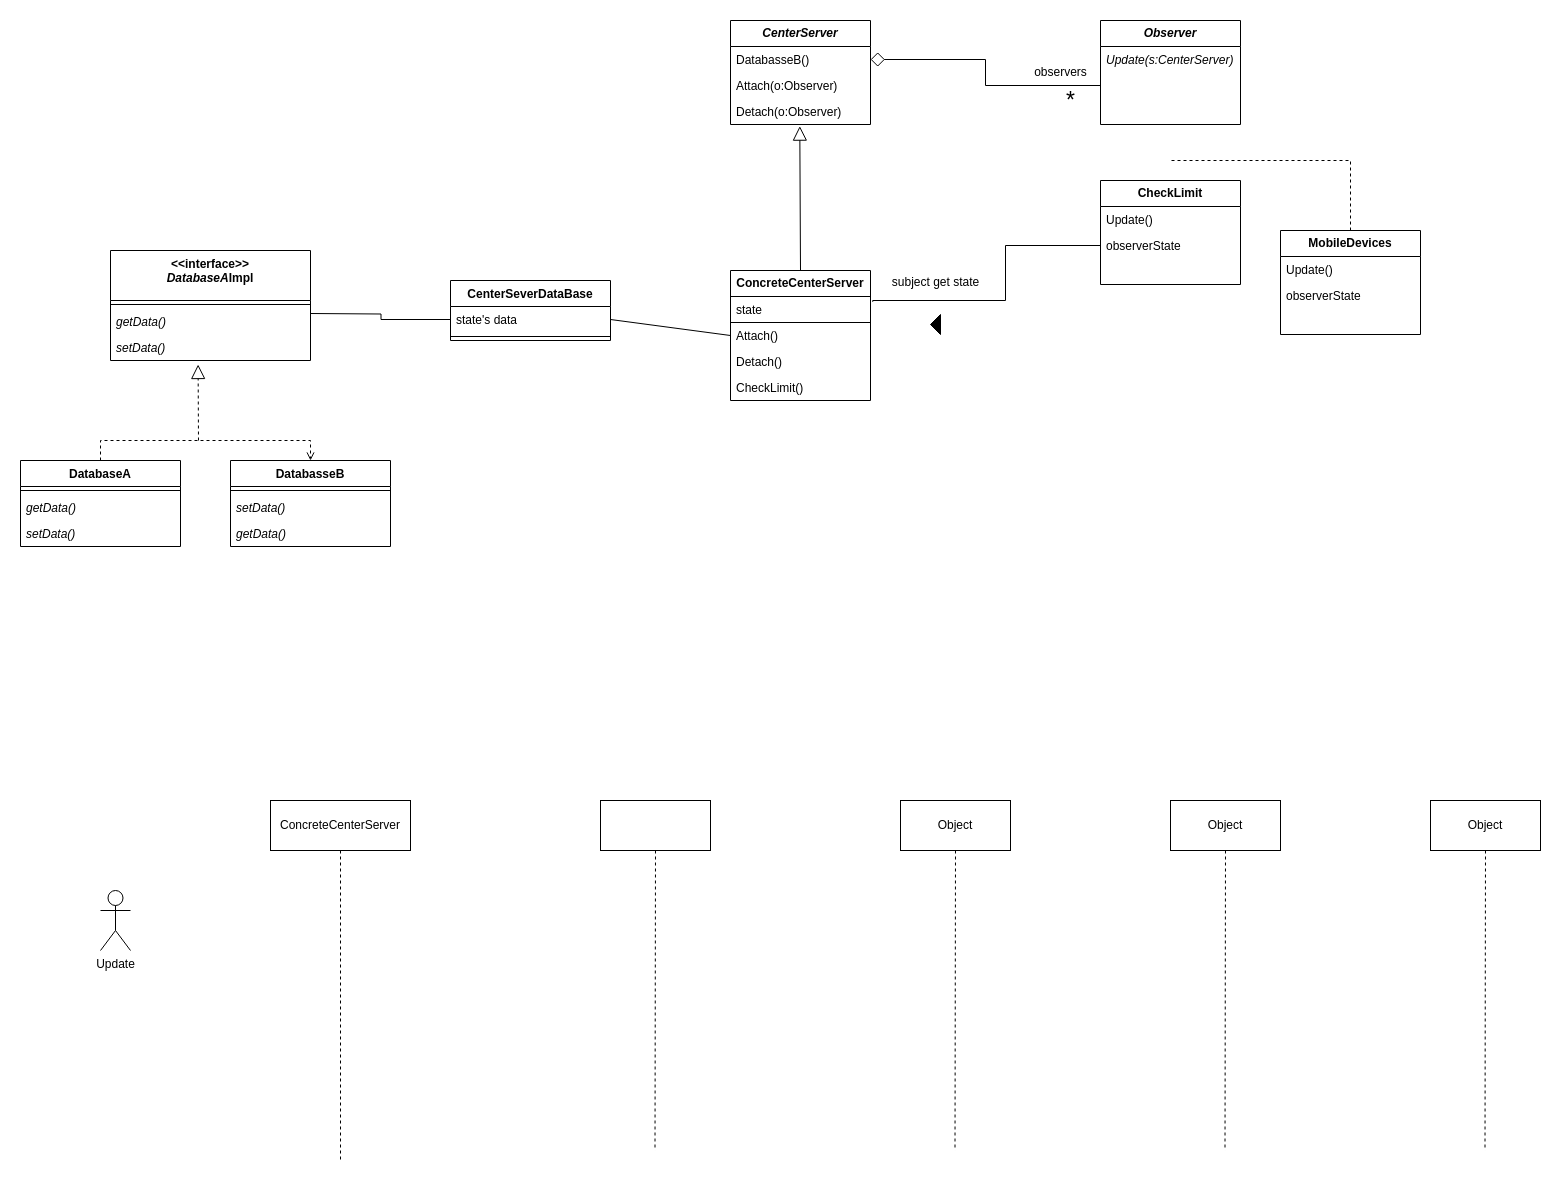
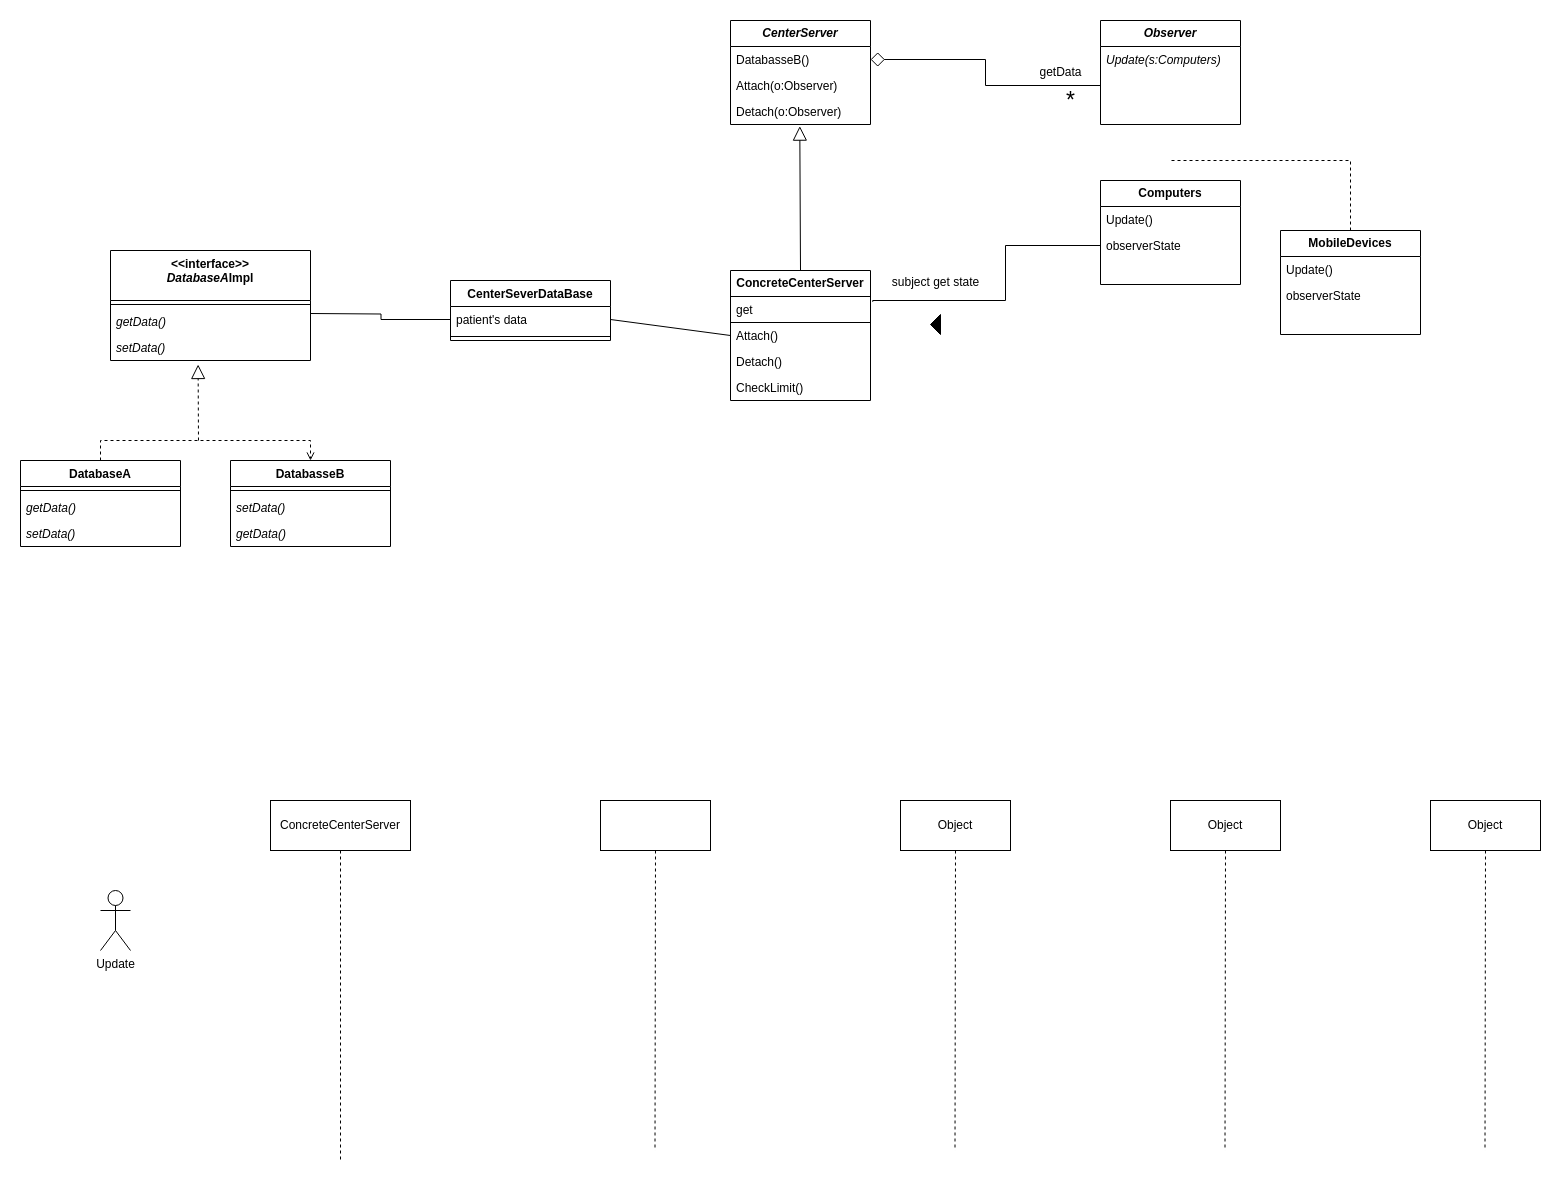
node "Update(s:CenterServer)": label "Update(s:CenterServer)" -> "Update(s:Computers)"
node "observers": label "observers" -> "getData"
node "CheckLimit": label "CheckLimit" -> "Computers"
node "state": label "state" -> "get"
node "state's data": label "state's data" -> "patient's data"
